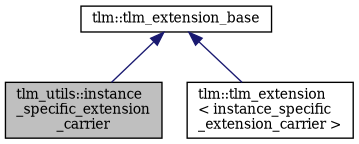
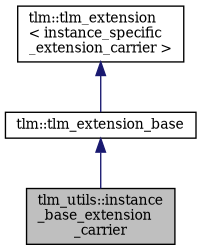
edge "tlm::tlm_extension < instance_specific _extension_carrier >" -> "tlm::tlm_extension_base": reversed
node "tlm_utils::instance _specific_extension _carrier": label "tlm_utils::instance _specific_extension _carrier" -> "tlm_utils::instance _base_extension _carrier"
